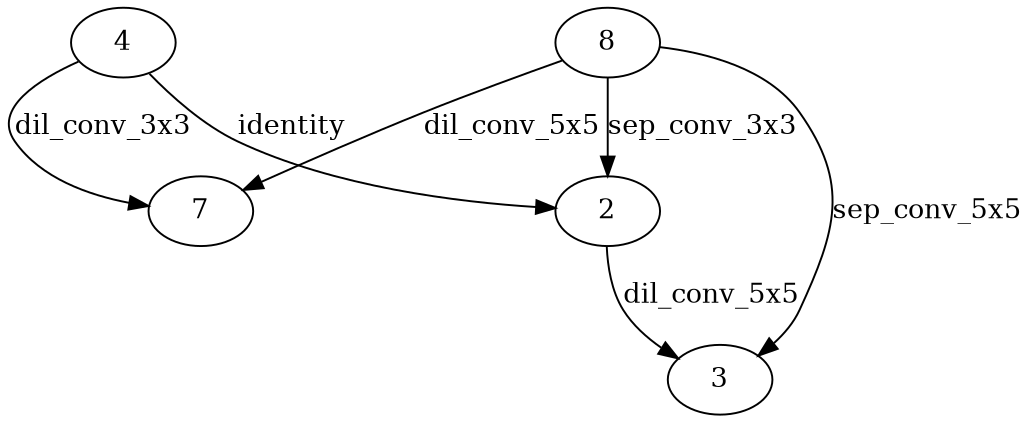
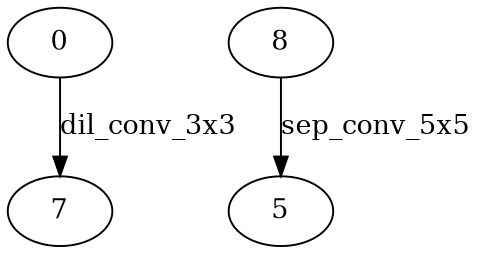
node "4": label "4" -> "0"
edge "8" -> "7": removed, label "dil_conv_5x5"
node "2": removed
node "3": label "3" -> "5"
